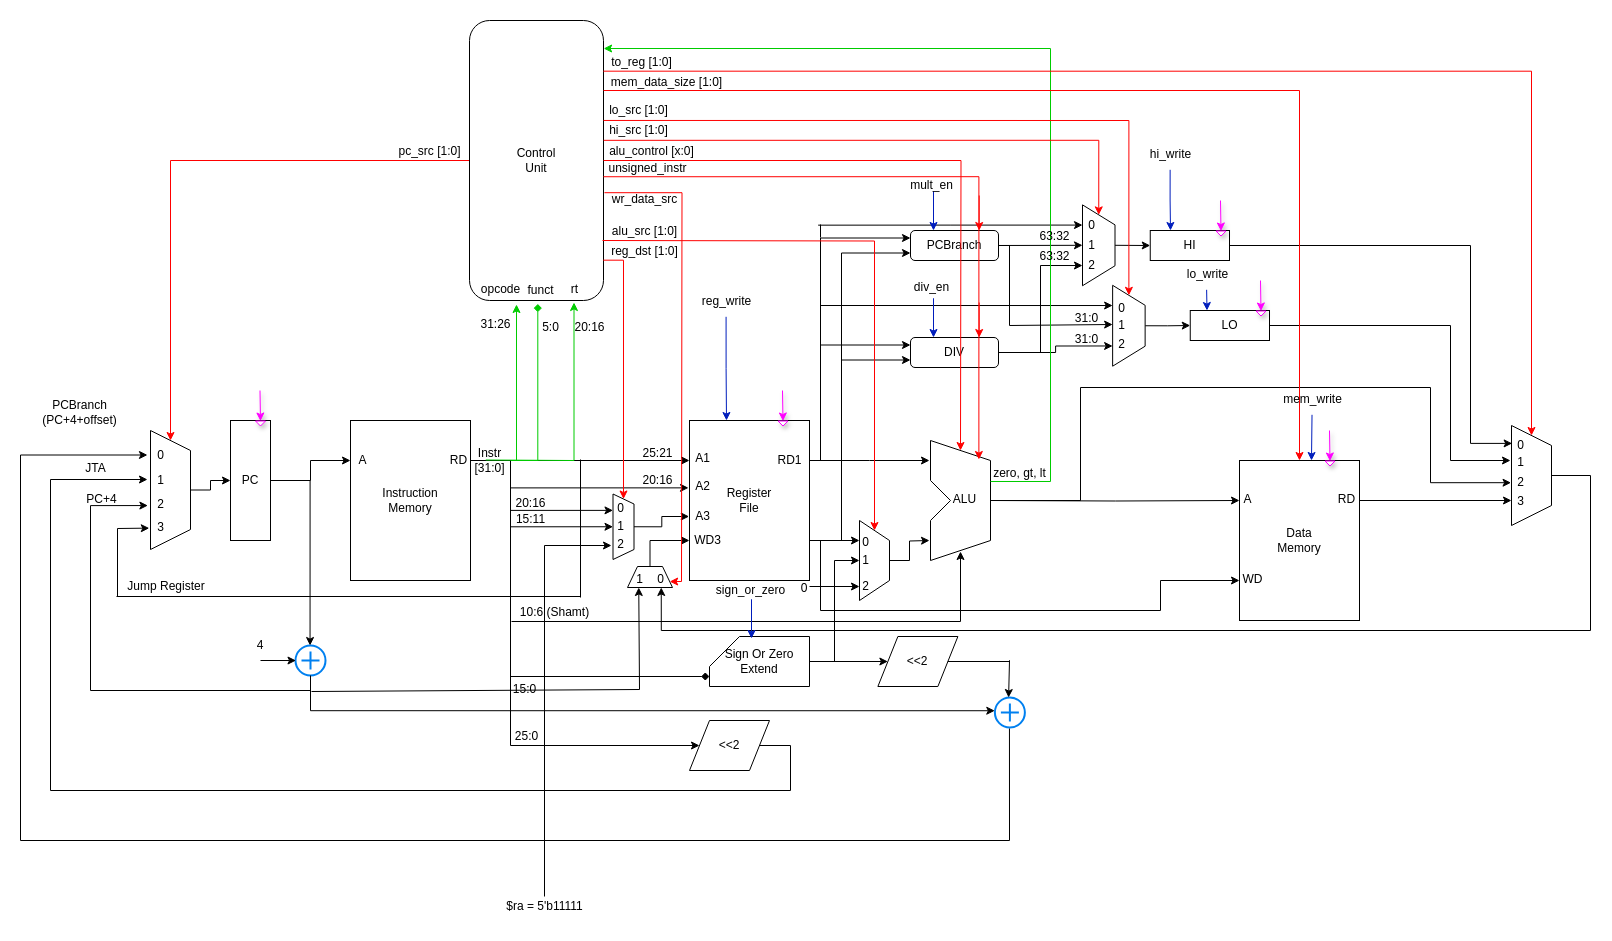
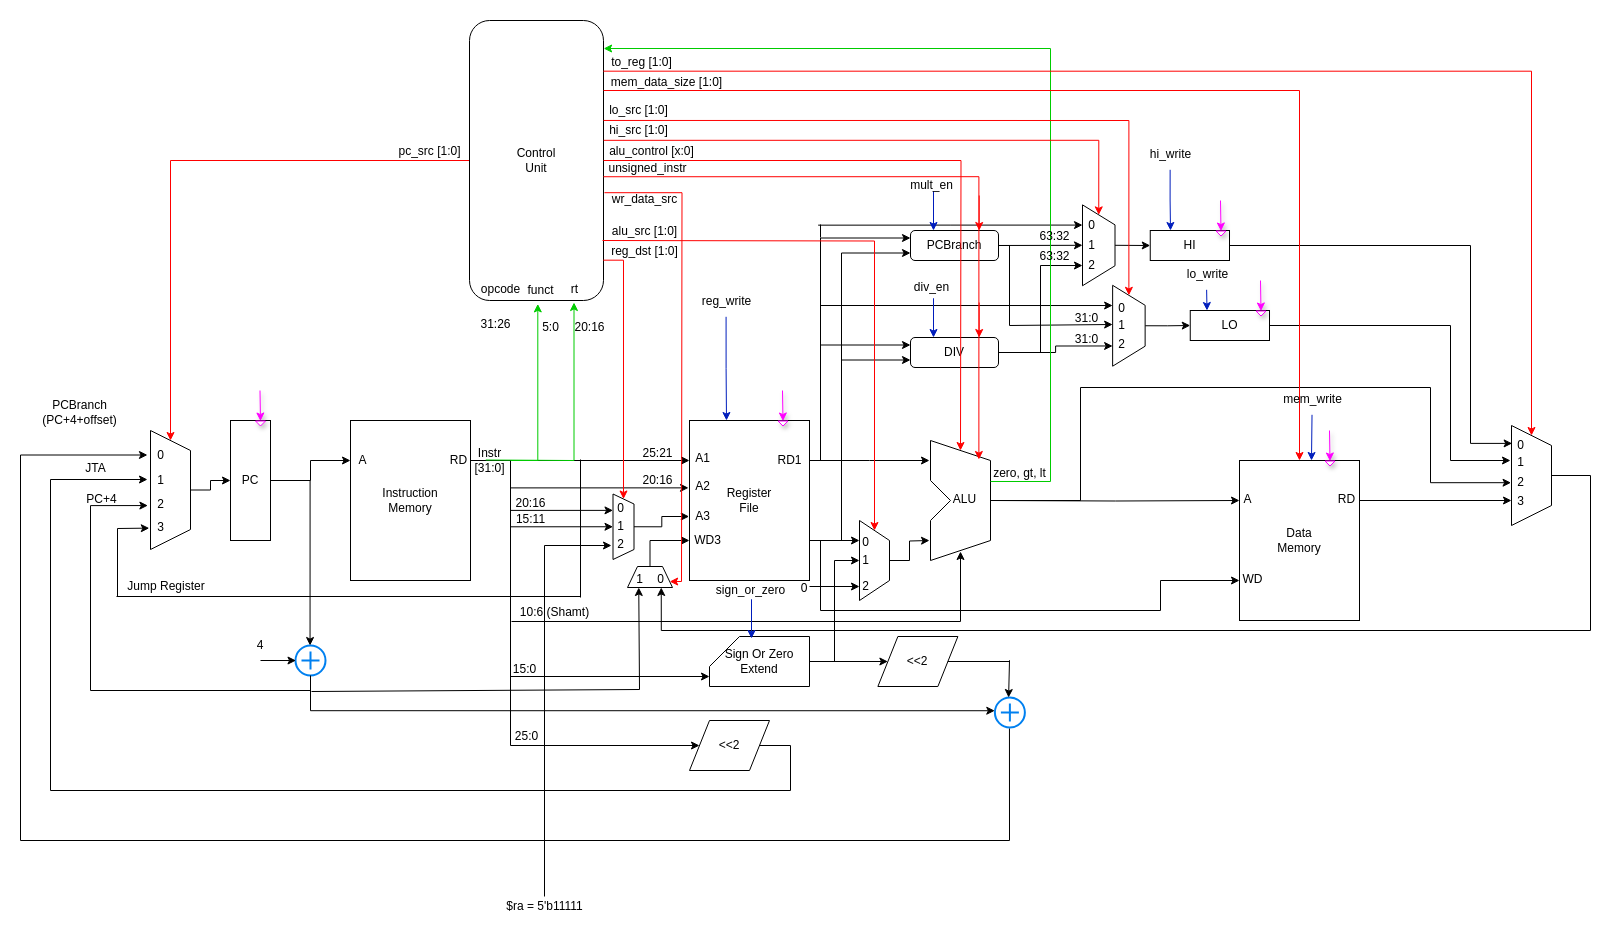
edge "Instruction Memory" -> "funct": arrowhead diamond -> classic
edge "Instruction Memory" -> "opcode": removed
edge "Instruction Memory" -> "Sign Or Zero Extend": arrowhead diamond -> classic
node "15:0": moved (525, 690) -> (525, 670)
